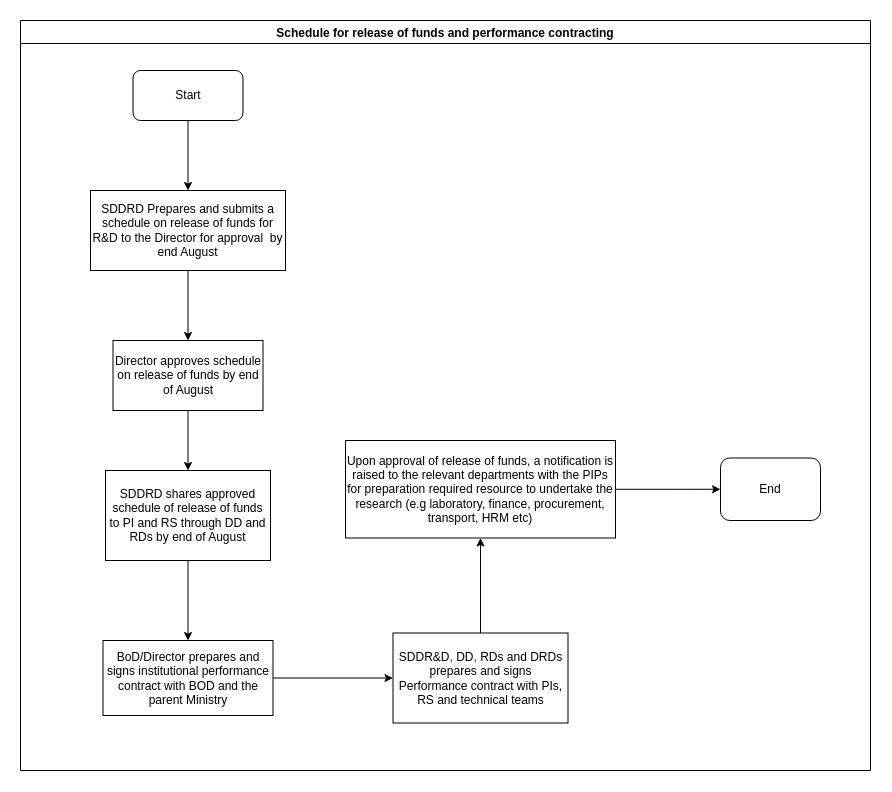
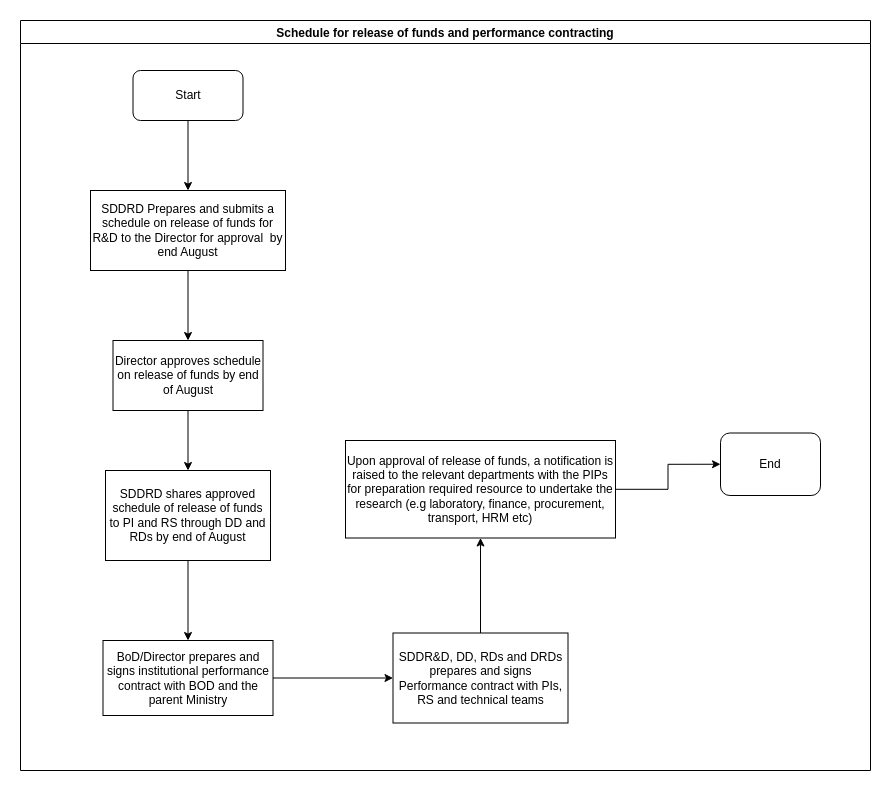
node "End": moved (771, 489) -> (771, 464)
